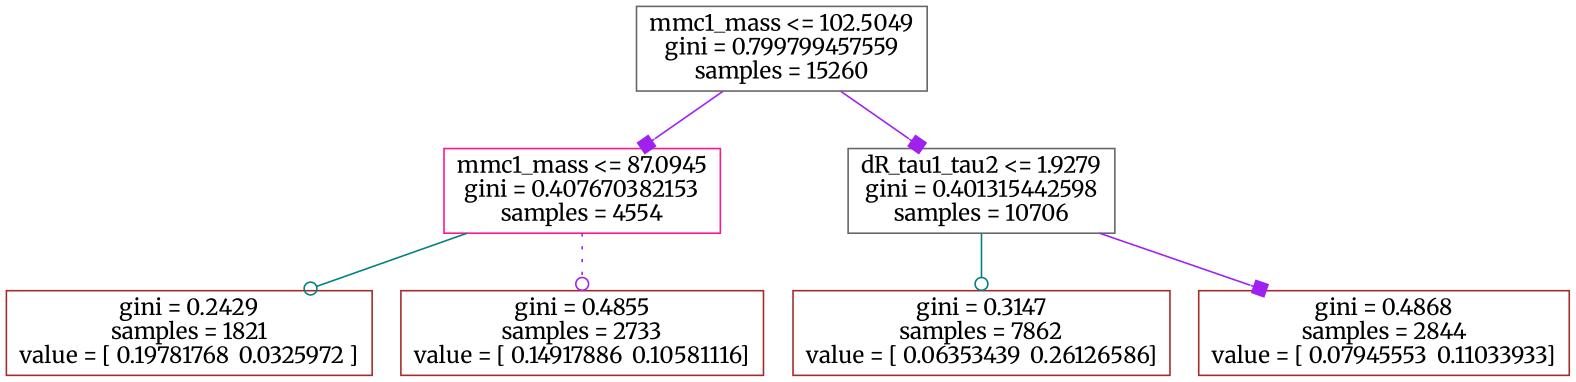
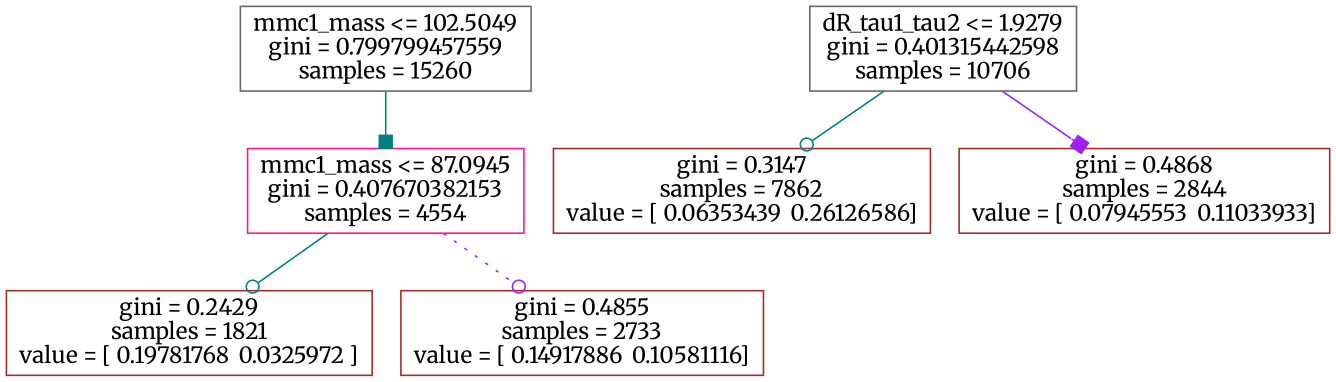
edge "mmc1_mass <= 102.5049 gini = 0.799799457559 samples = 15260" -> "mmc1_mass <= 87.0945 gini = 0.407670382153 samples = 4554": color purple -> teal
edge "mmc1_mass <= 102.5049 gini = 0.799799457559 samples = 15260" -> "dR_tau1_tau2 <= 1.9279 gini = 0.401315442598 samples = 10706": removed
